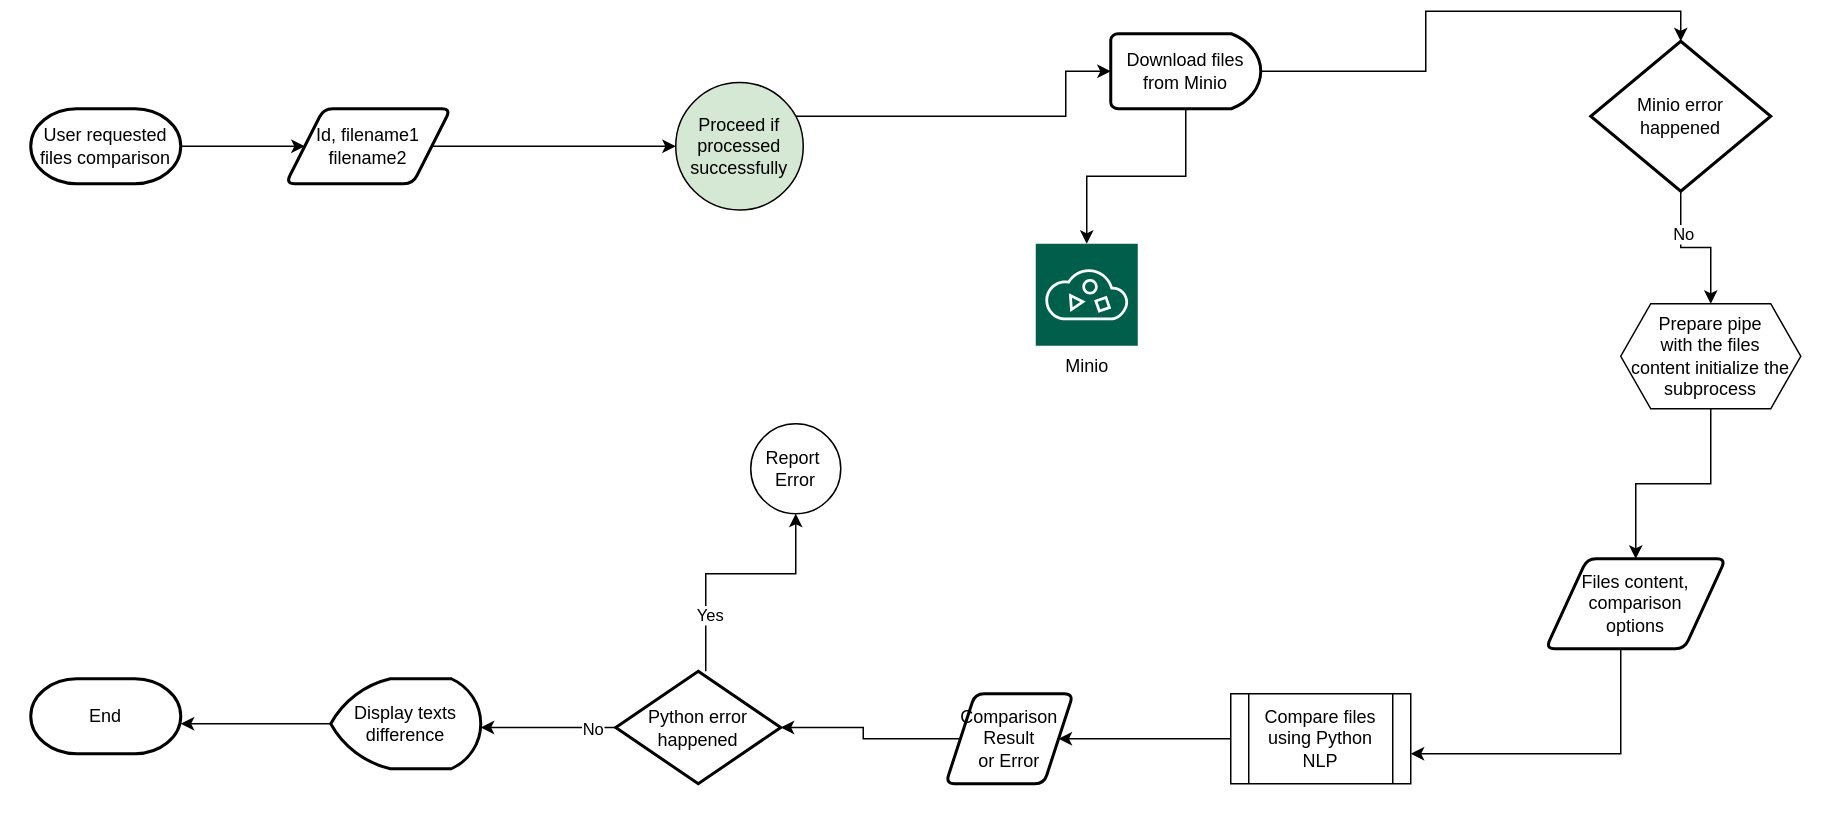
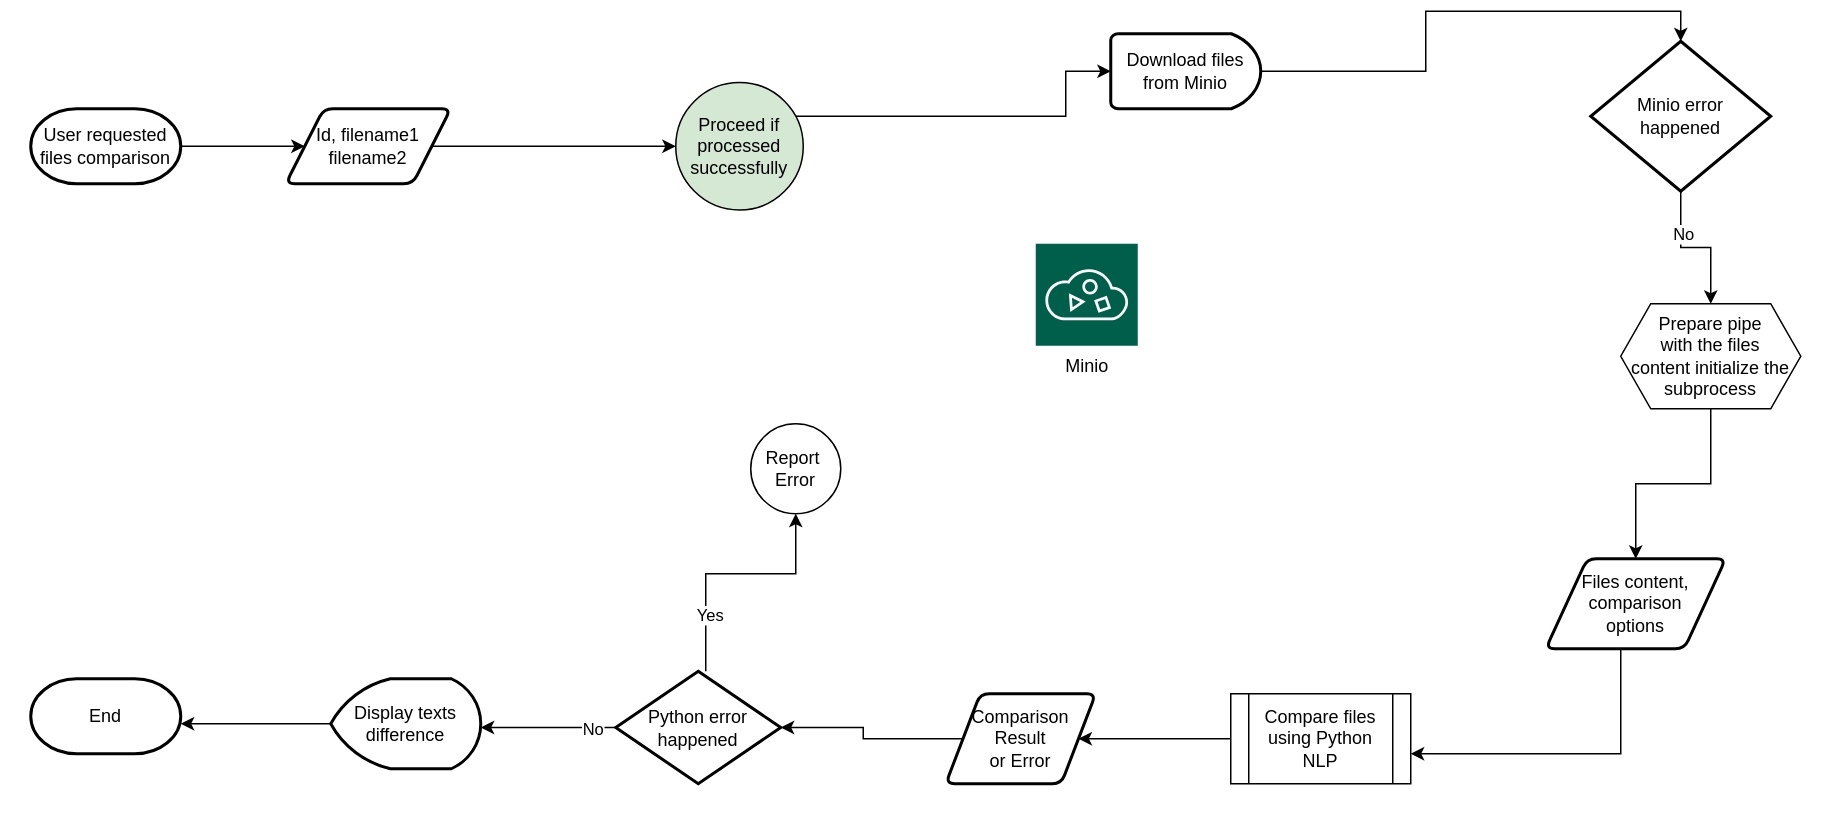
edge "Download files from Minio" -> "Minio": removed
node "Comparison Result or Error": size 128x90 -> 150x90
